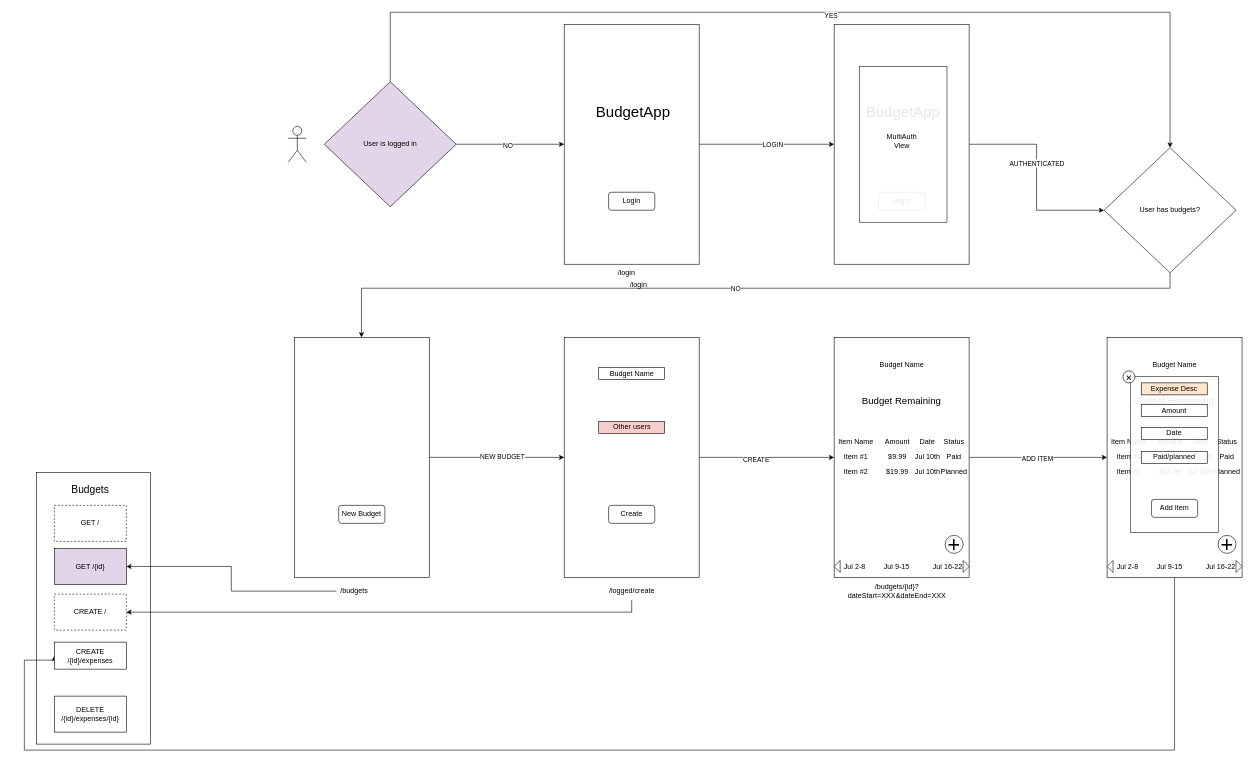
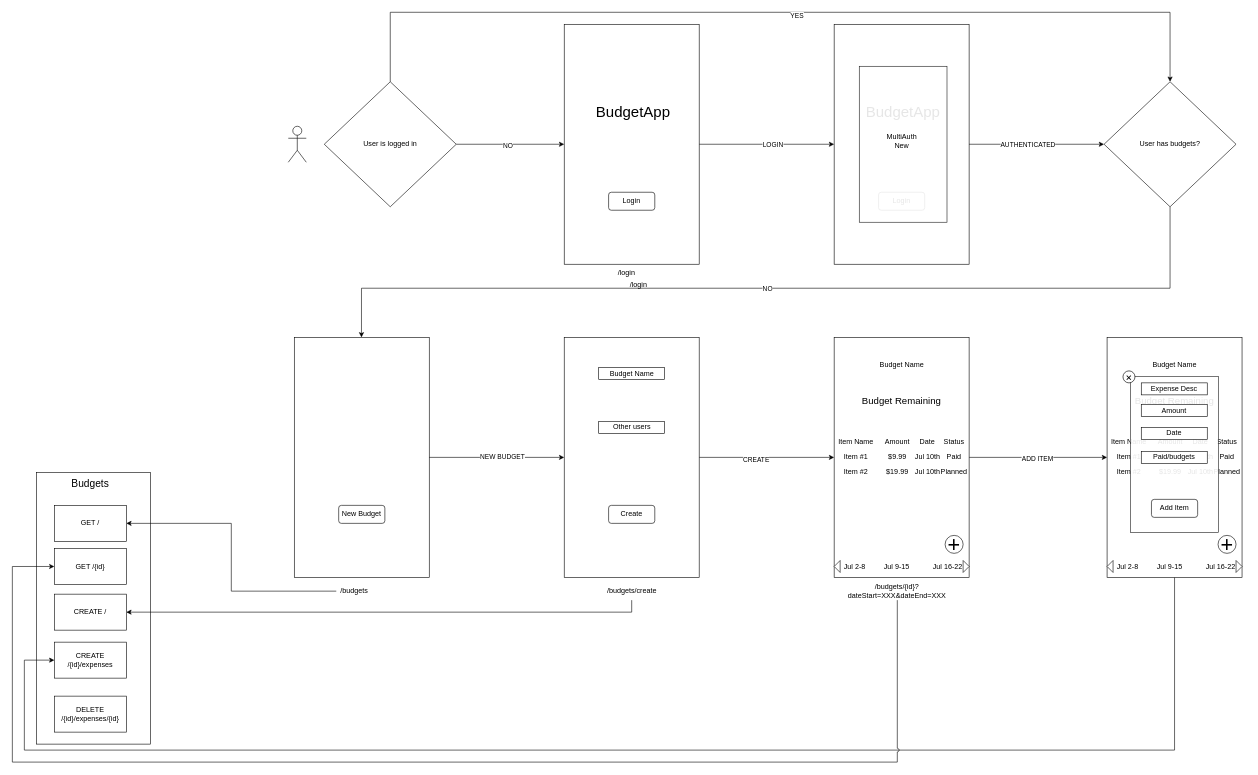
node "MultiAuth View": label "MultiAuth View" -> "MultiAuth New"
node "User is logged in": fillcolor #e1d5e7 -> #ffffff
node "User has budgets?": moved (1170, 210) -> (1170, 144)
node "Expense Desc": fillcolor #ffe6cc -> #ffffff
node "Other users": fillcolor #f8cecc -> #ffffff
node "Paid/planned": label "Paid/planned" -> "Paid/budgets"
node "Budgets": moved (90, 491) -> (90, 485)
node "GET /": style dashed -> solid
node "GET /{id}": fillcolor #e1d5e7 -> #ffffff
edge "/budgets" -> "GET /{id}": now "/budgets" -> "GET /"
node "/logged/create": label "/logged/create" -> "/budgets/create"
node "CREATE /": style dashed -> solid
edge "/budgets/{id}?dateStart=XXX&dateEnd=XXX" -> "GET /{id}": added
node "CREATE /{id}/expenses": size 72x27 -> 72x36
